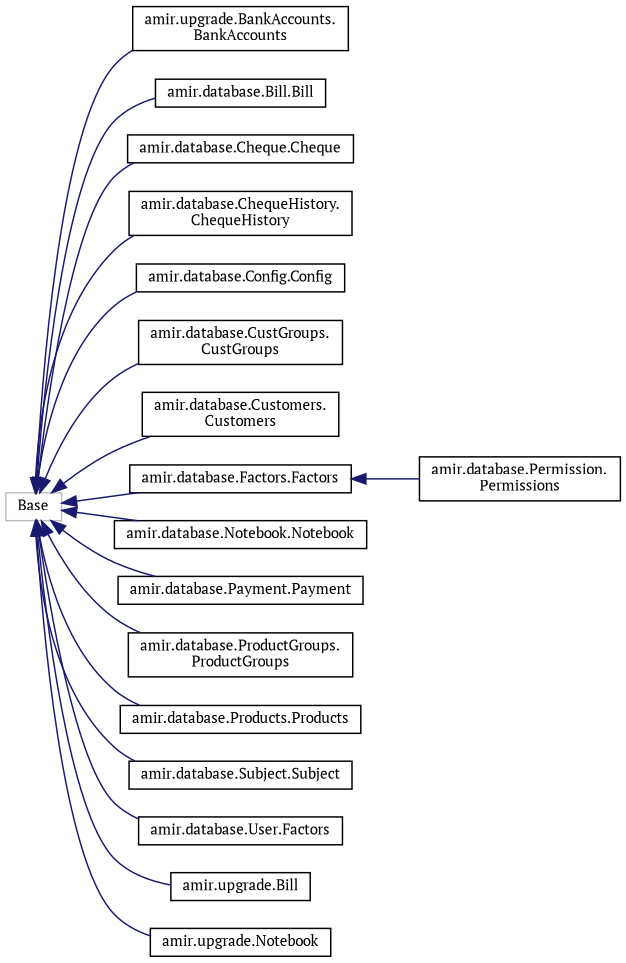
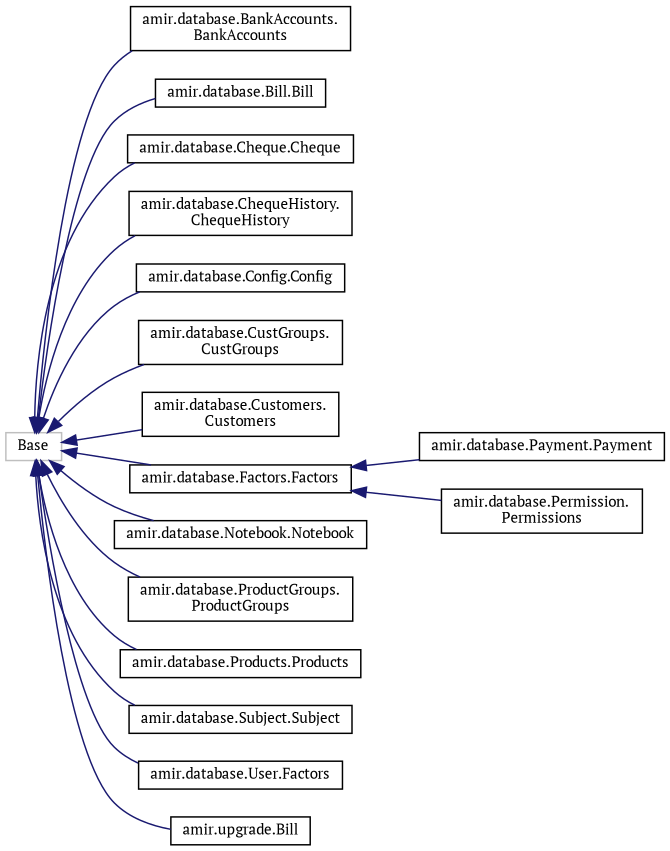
node "amir.upgrade.BankAccounts. BankAccounts": label "amir.upgrade.BankAccounts. BankAccounts" -> "amir.database.BankAccounts. BankAccounts"
edge "amir.database.Payment.Payment" -> "Base": now "amir.database.Payment.Payment" -> "amir.database.Factors.Factors"
node "amir.upgrade.Notebook": removed
